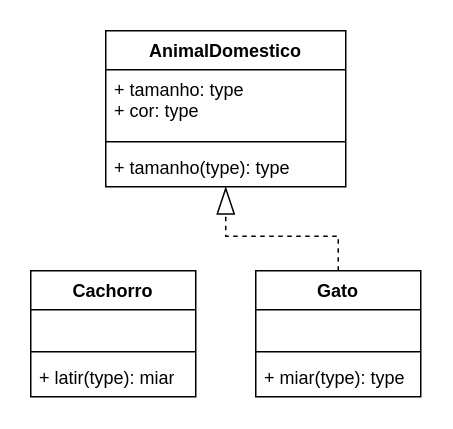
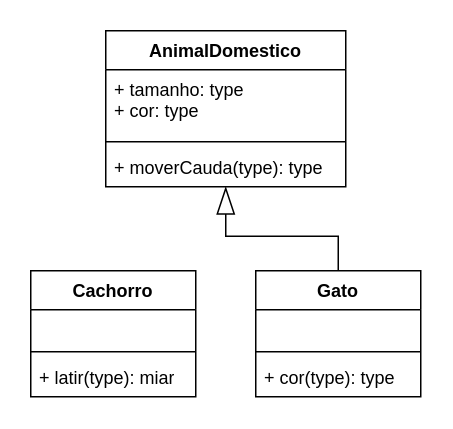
node "+ tamanho(type): type": label "+ tamanho(type): type" -> "+ moverCauda(type): type"
edge "Gato" -> "AnimalDomestico": style dashed -> solid
node "+ miar(type): type": label "+ miar(type): type" -> "+ cor(type): type"
